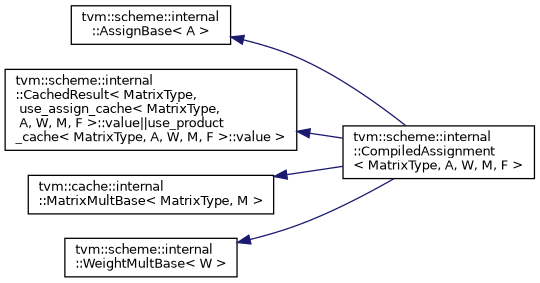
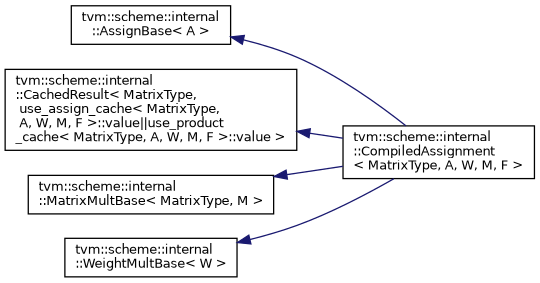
node "tvm::cache::internal ::MatrixMultBase< MatrixType, M >": label "tvm::cache::internal ::MatrixMultBase< MatrixType, M >" -> "tvm::scheme::internal ::MatrixMultBase< MatrixType, M >"
